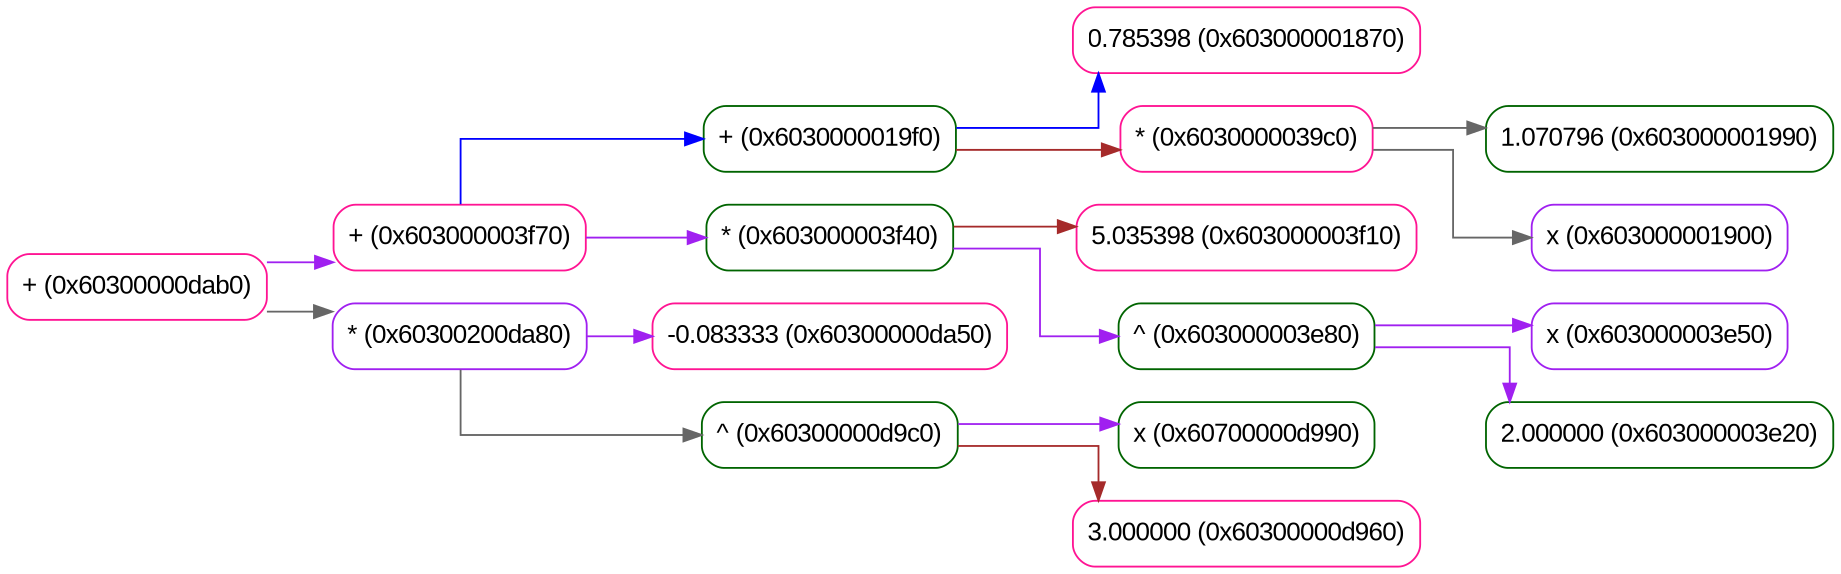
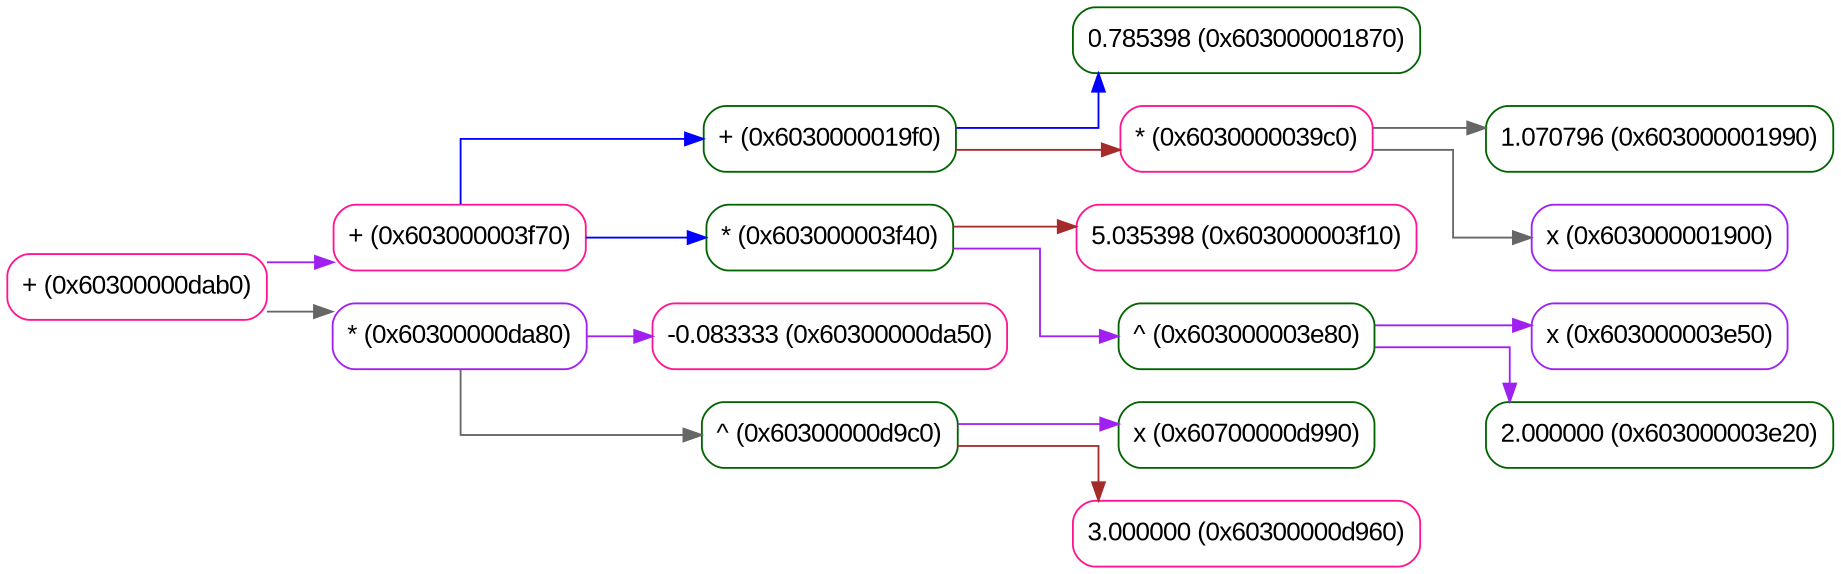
node "0.785398 (0x603000001870)": color deeppink -> darkgreen
edge "+ (0x603000003f70)" -> "* (0x603000003f40)": color purple -> blue
node "* (0x60300200da80)": label "* (0x60300200da80)" -> "* (0x60300000da80)"
